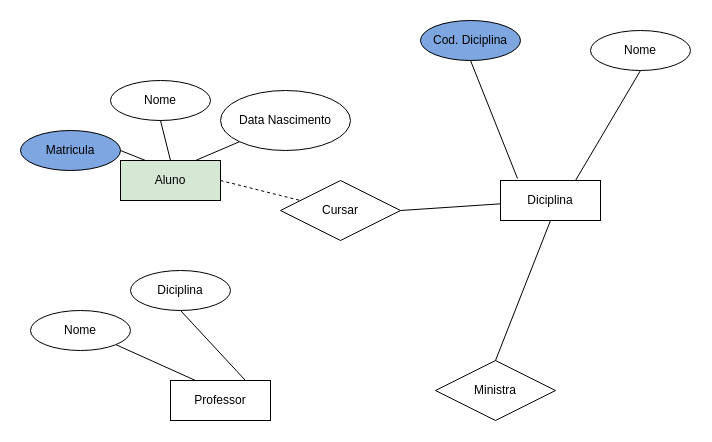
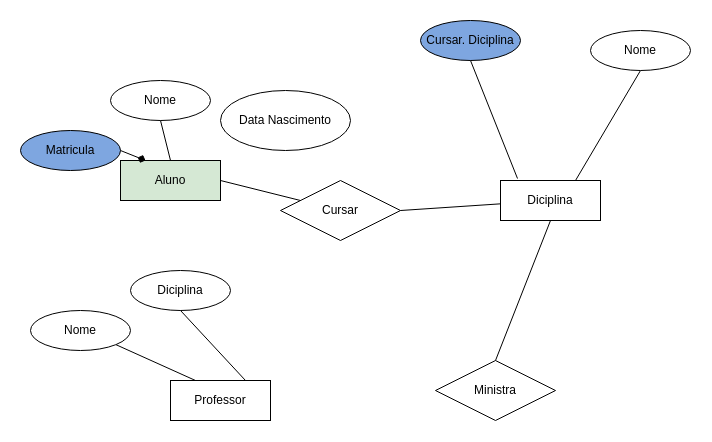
node "Cod. Diciplina": label "Cod. Diciplina" -> "Cursar. Diciplina"
edge "Data Nascimento" -- "Aluno": removed
edge "Matricula" -- "Aluno": arrowhead none -> diamond
edge "Aluno" -- "Cursar": style dashed -> solid
